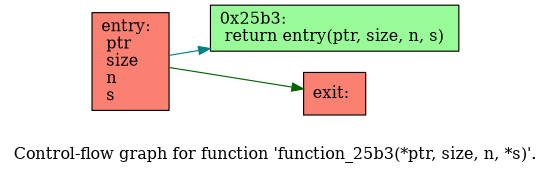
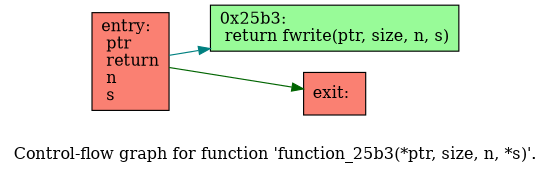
node "0x25b3:": text "return entry(ptr, size, n, s)" -> "return fwrite(ptr, size, n, s)"
node "entry:": text "size" -> "return"
